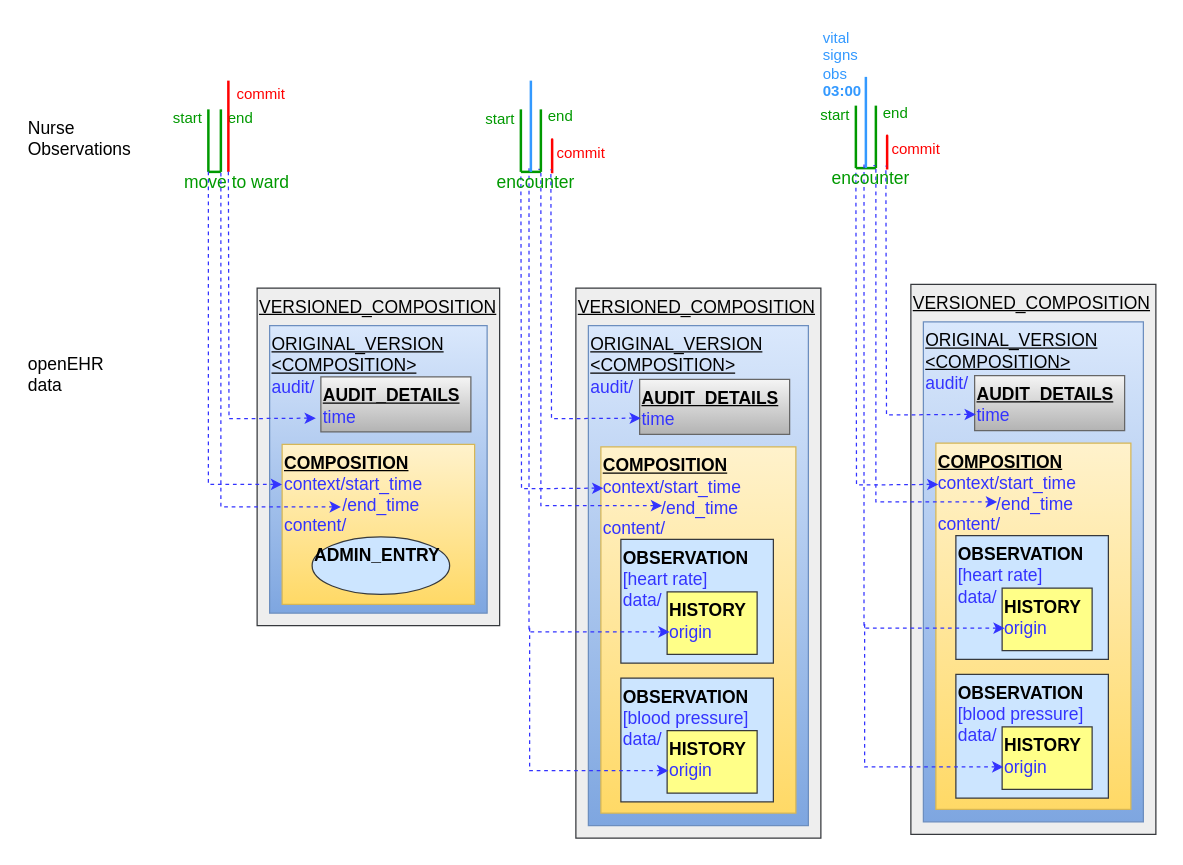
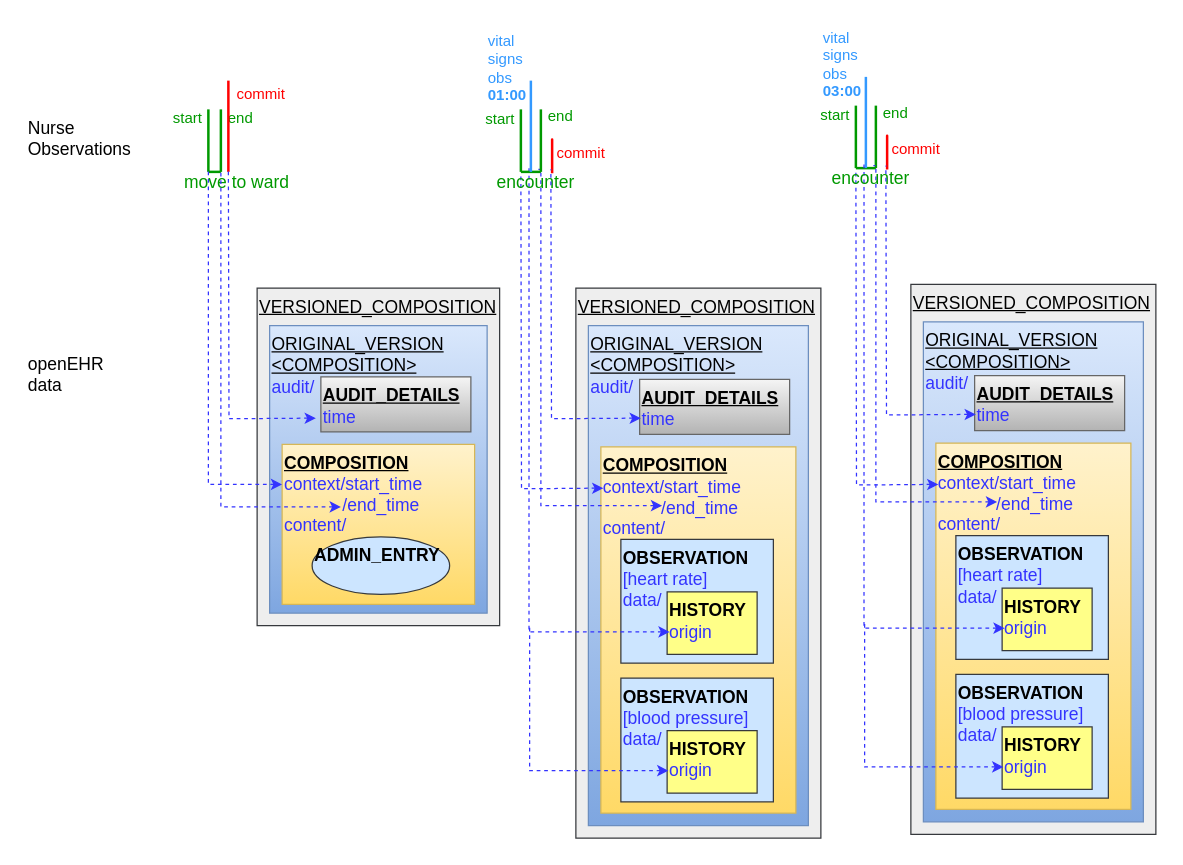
node "vital signs obs 01:00": added
